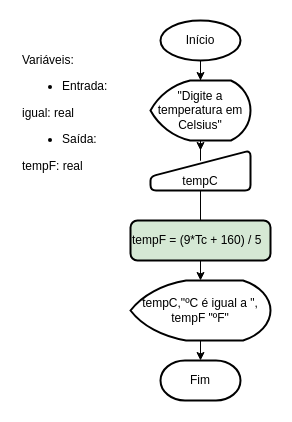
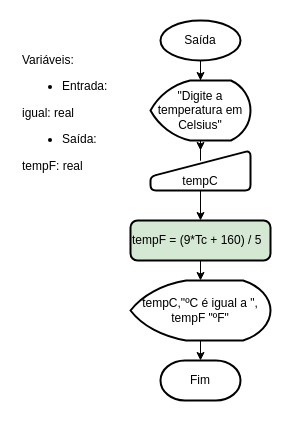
node "Início": label "Início" -> "Saída"
edge "tempC" -- "tempF = (9*Tc + 160) / 5": arrowhead none -> classic
